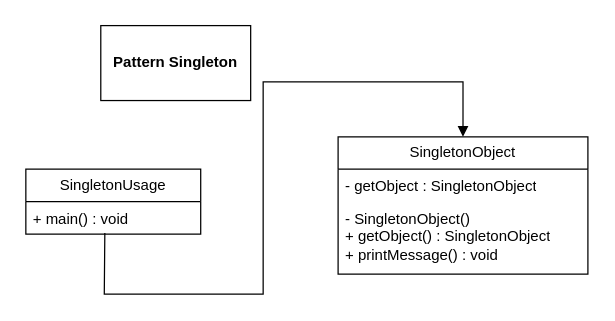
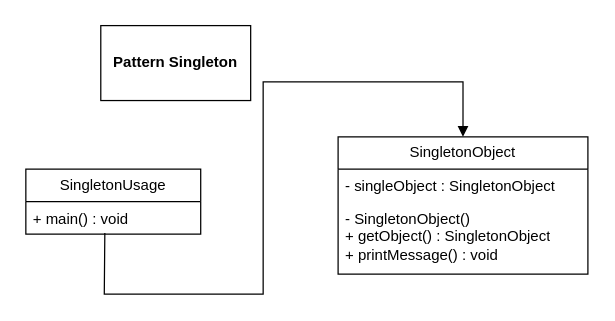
node "- getObject : SingletonObject": label "- getObject : SingletonObject" -> "- singleObject : SingletonObject"
